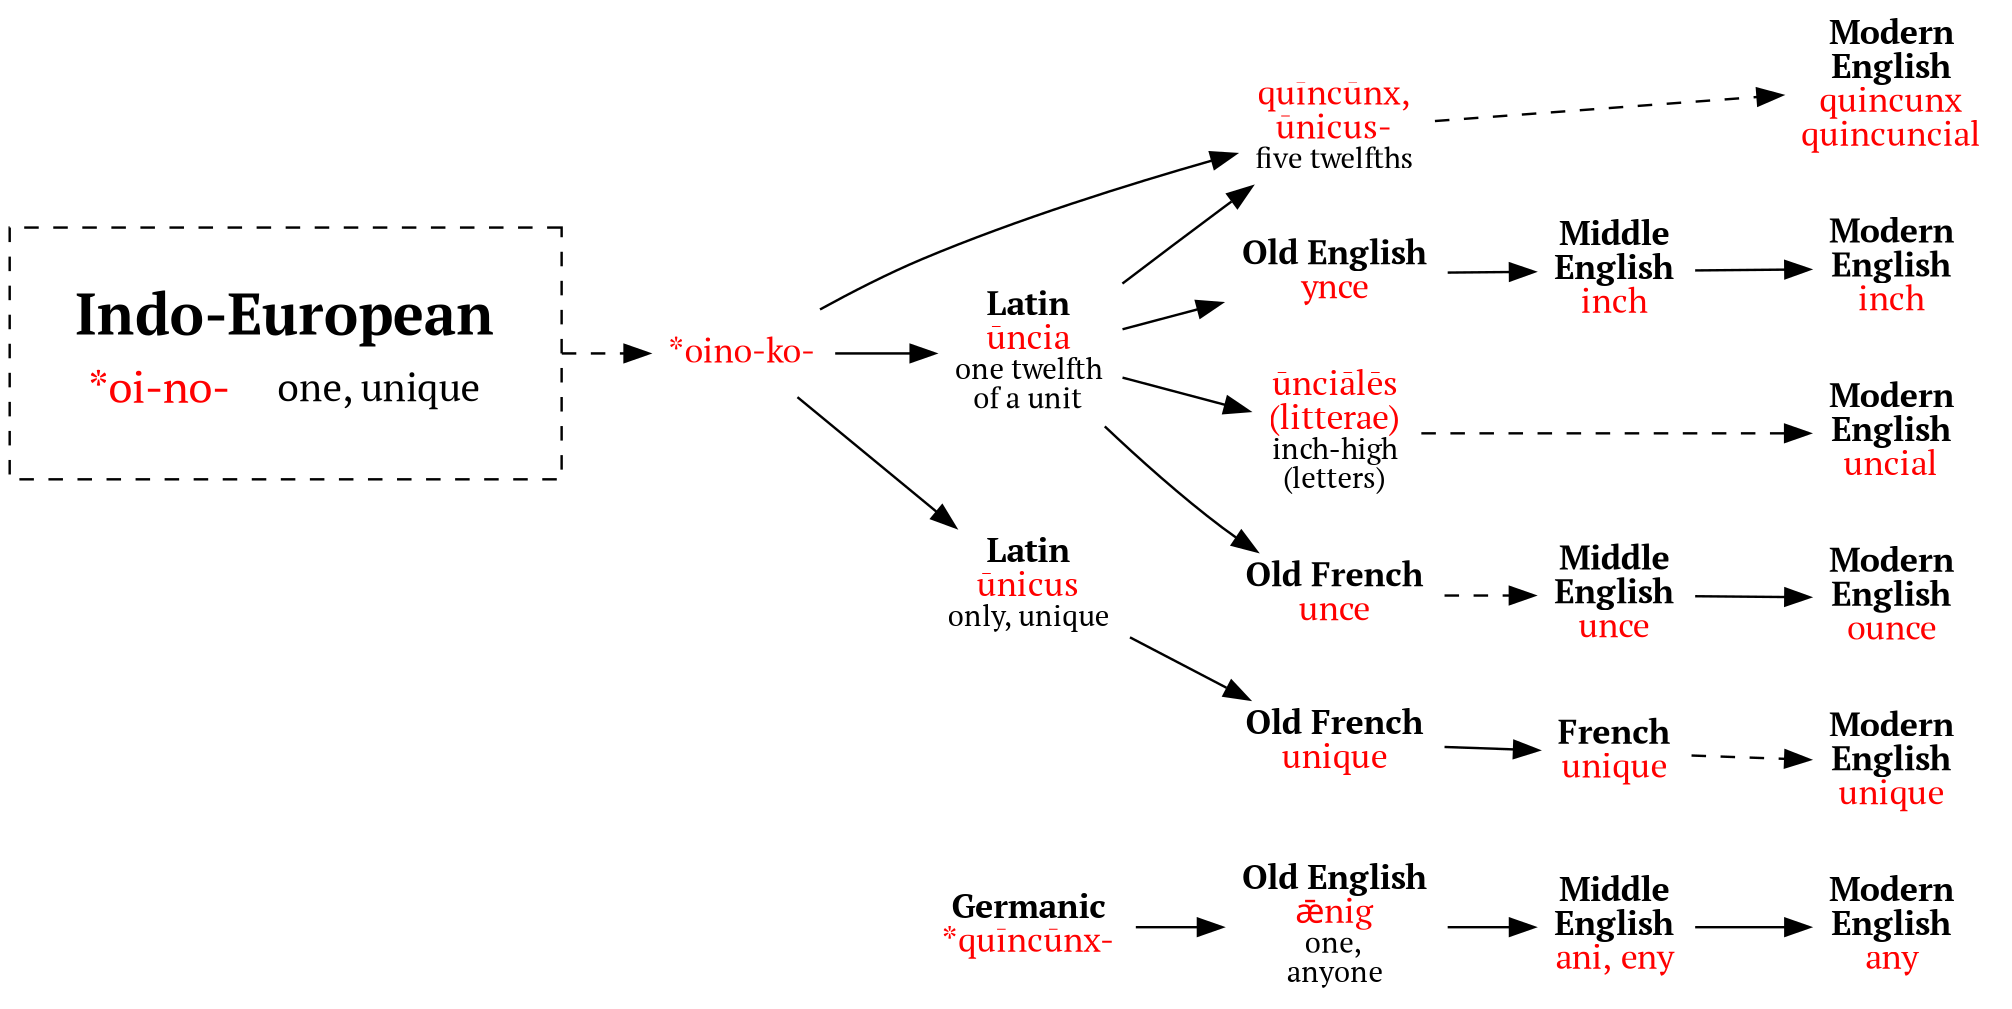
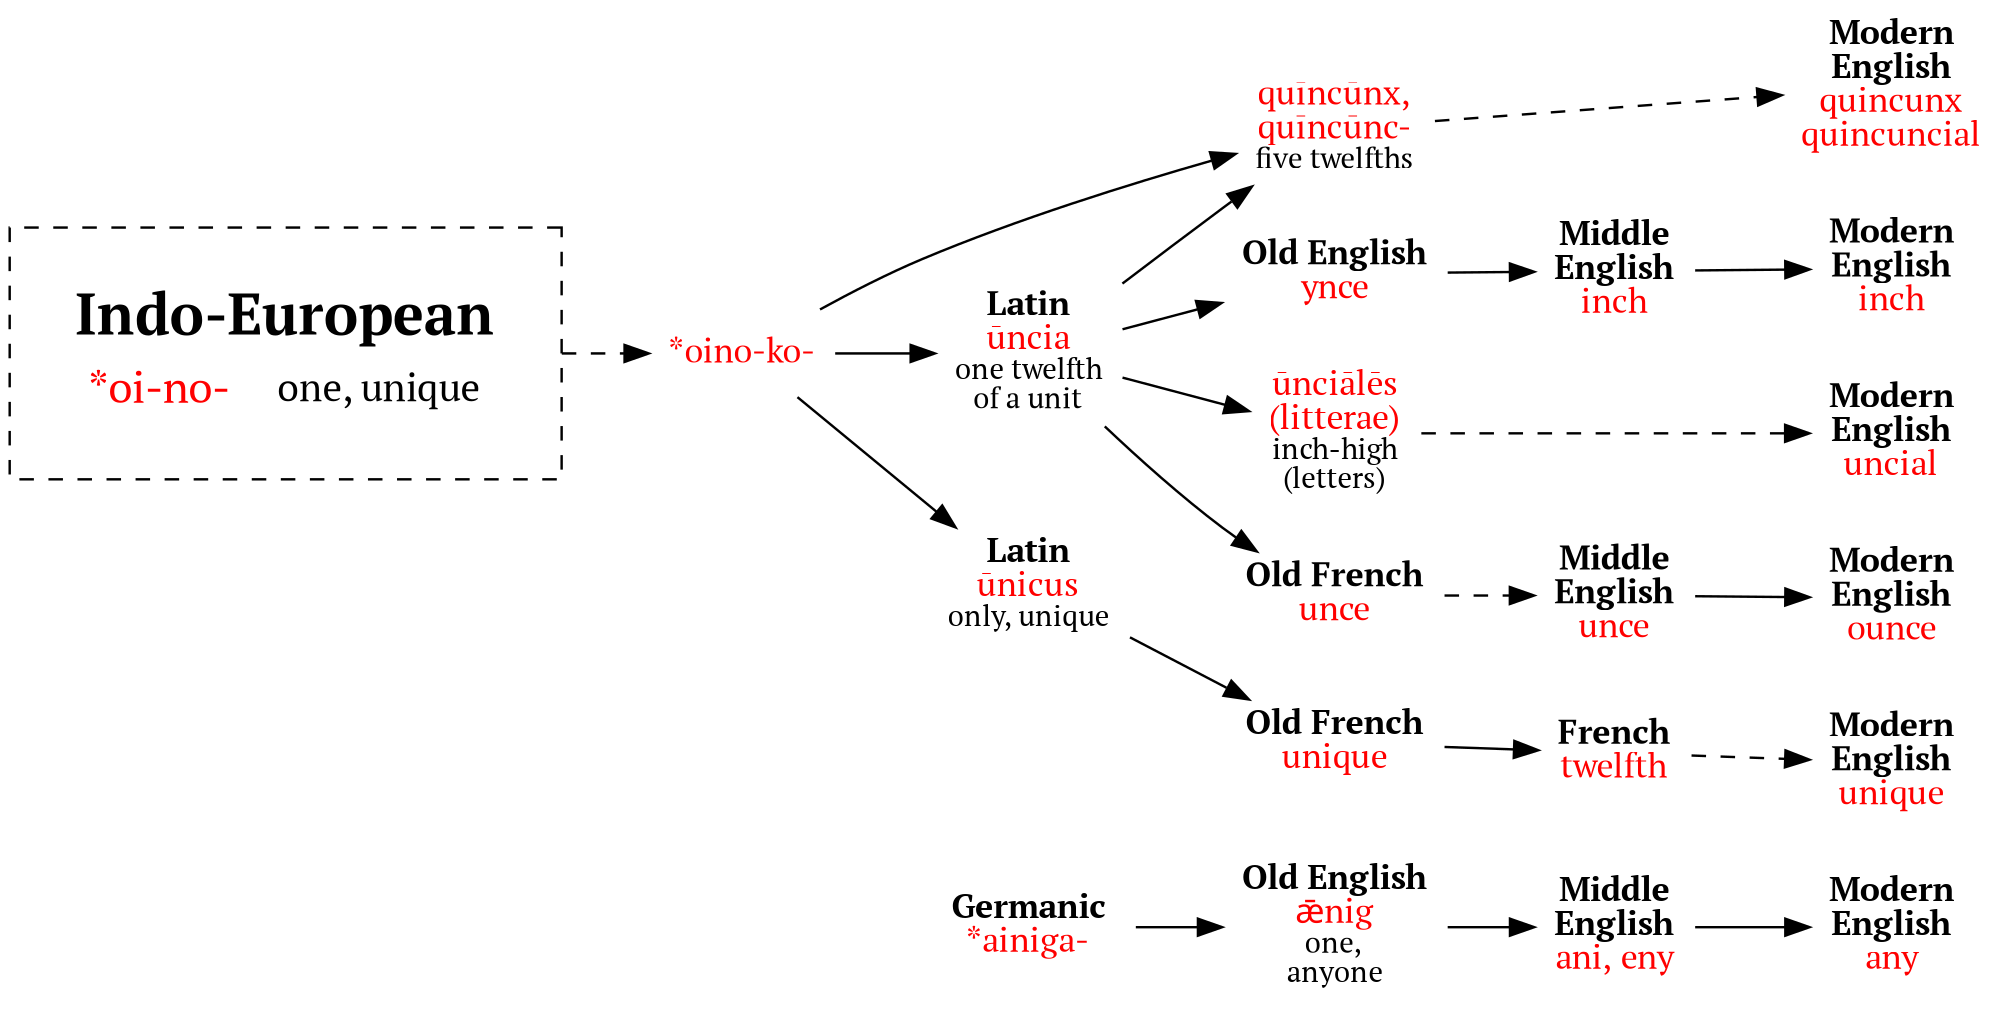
node "quīncūnx,": text "ūnicus-" -> "quīncūnc-"
node "French": text "unique" -> "twelfth"
node "Germanic": text "*quīncūnx-" -> "*ainiga-"
